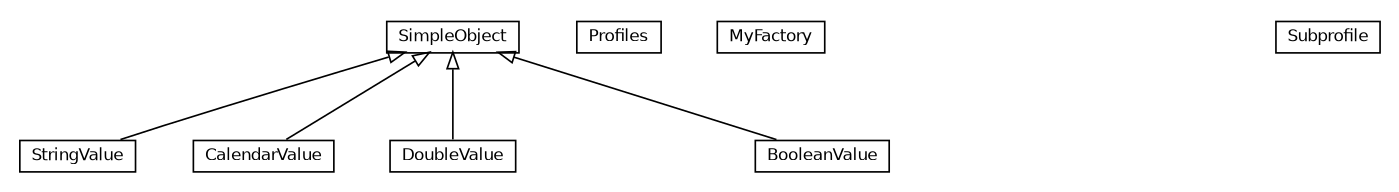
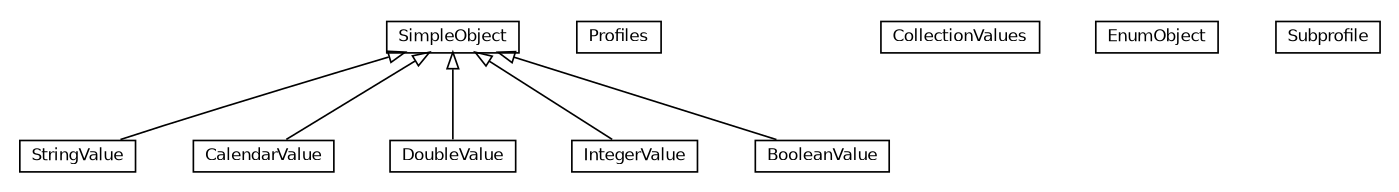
node "MyFactory": removed
node "CollectionValues": added
node "EnumObject": added
node "IntegerValue": added
